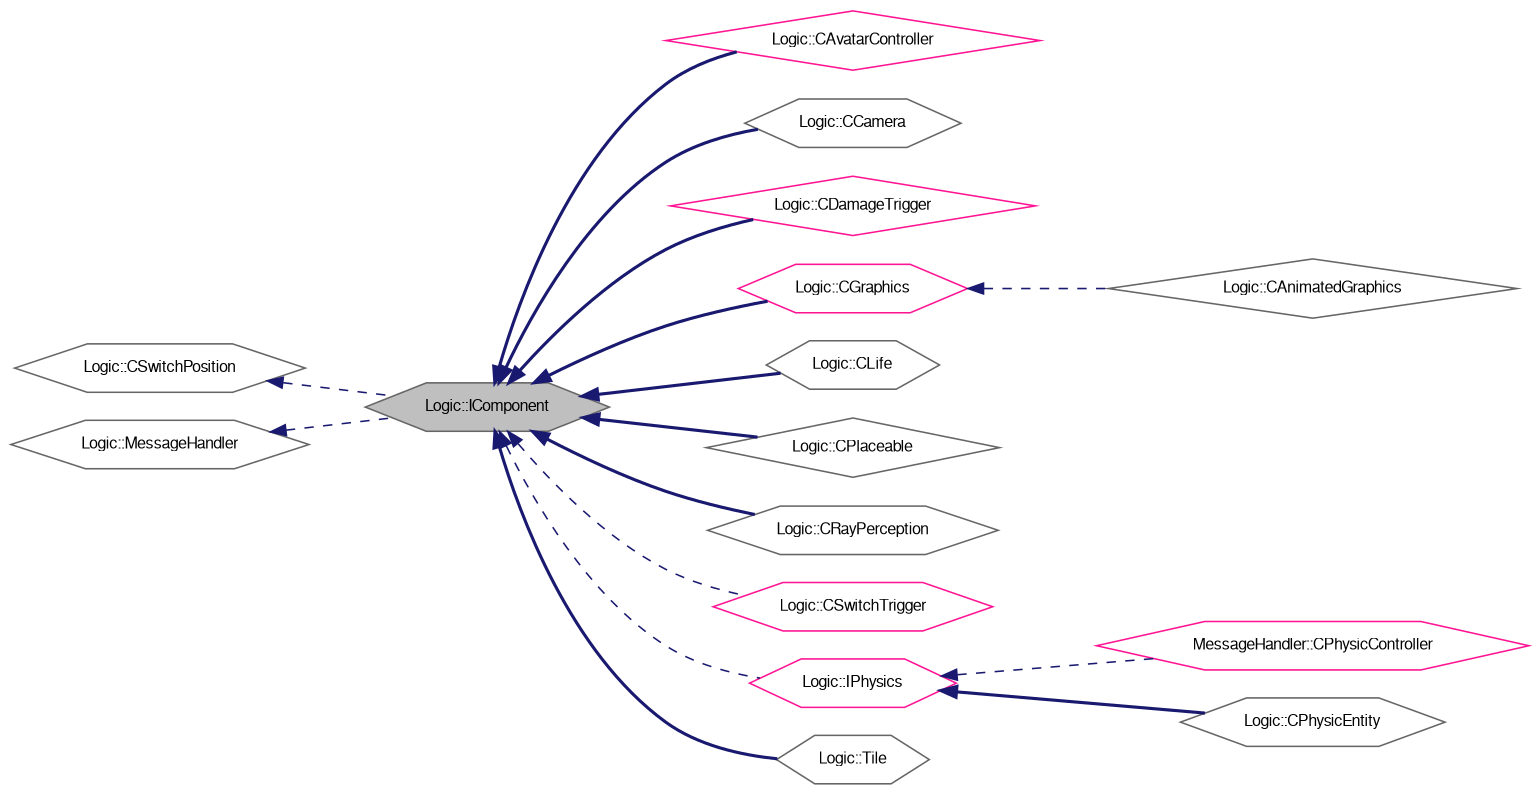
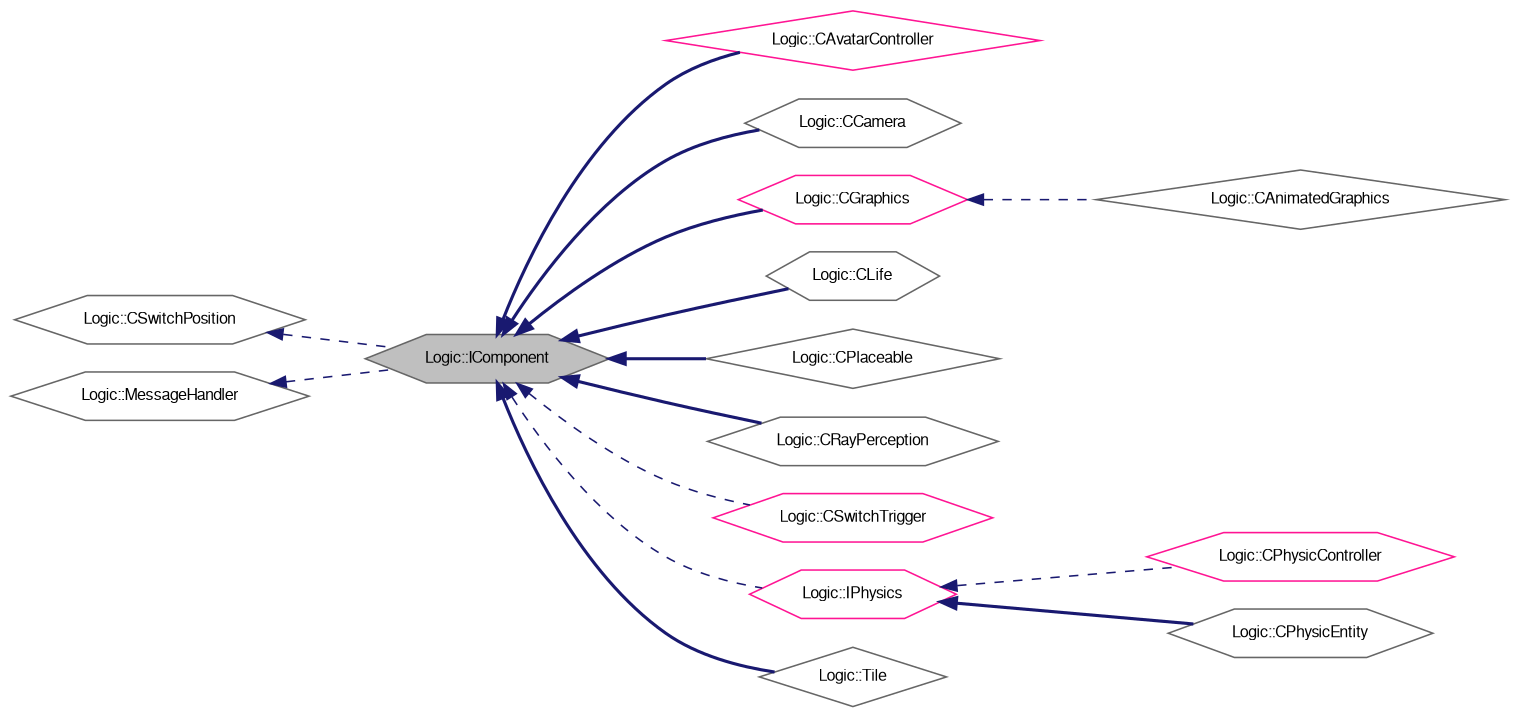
node "Logic::CDamageTrigger": removed
node "MessageHandler::CPhysicController": label "MessageHandler::CPhysicController" -> "Logic::CPhysicController"
node "Logic::Tile": shape hexagon -> diamond
